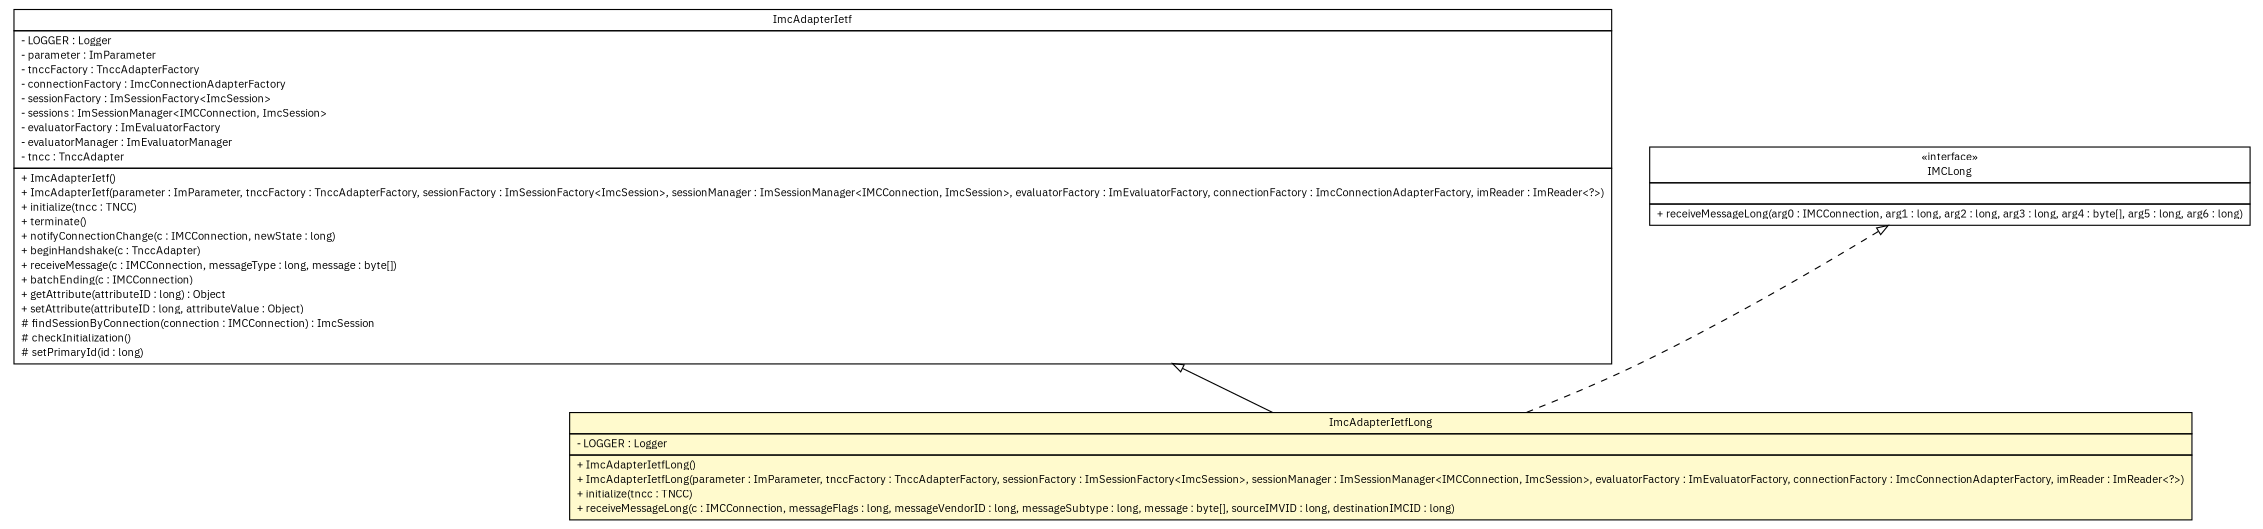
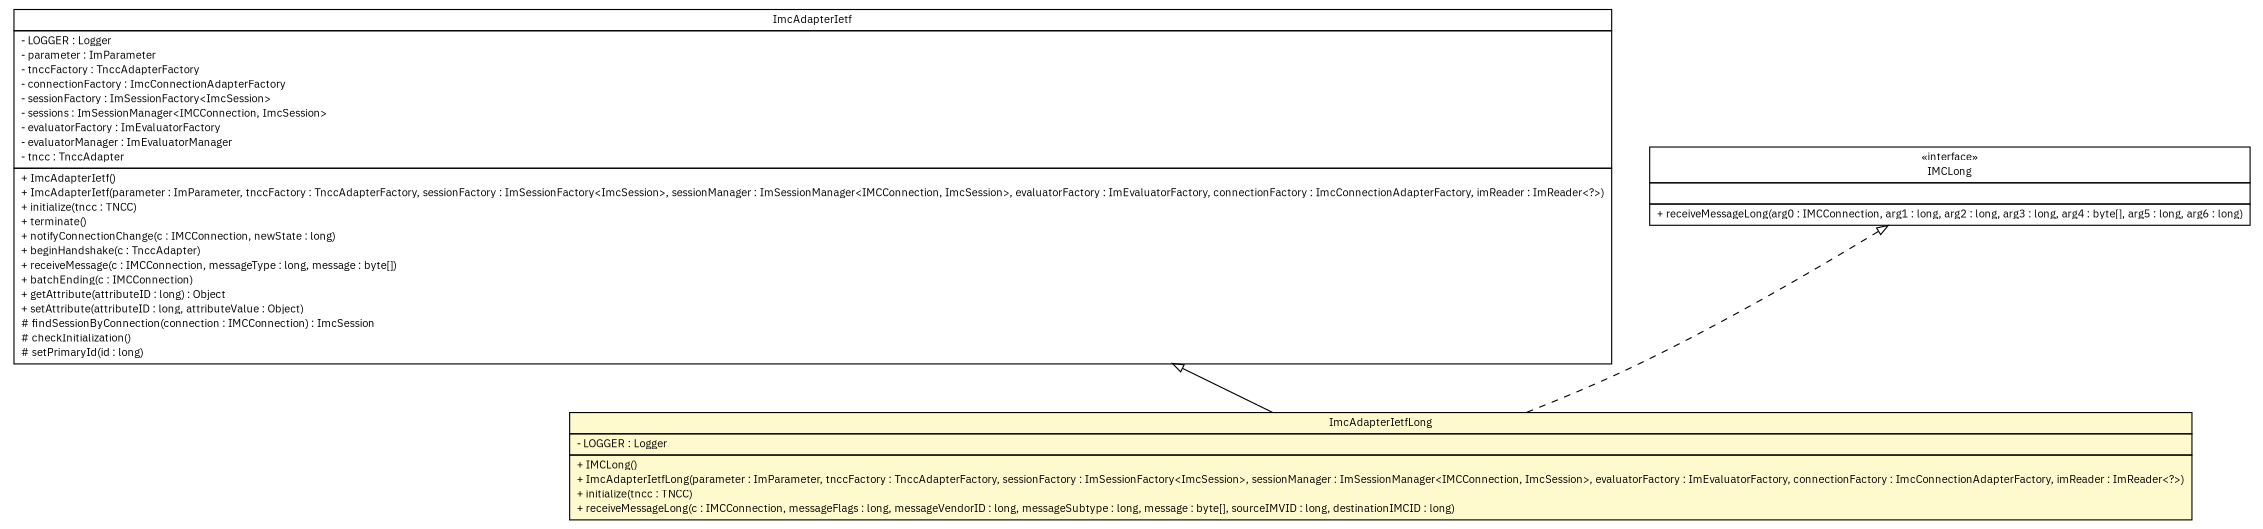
node "ImcAdapterIetfLong": text "+ ImcAdapterIetfLong()" -> "+ IMCLong()"
